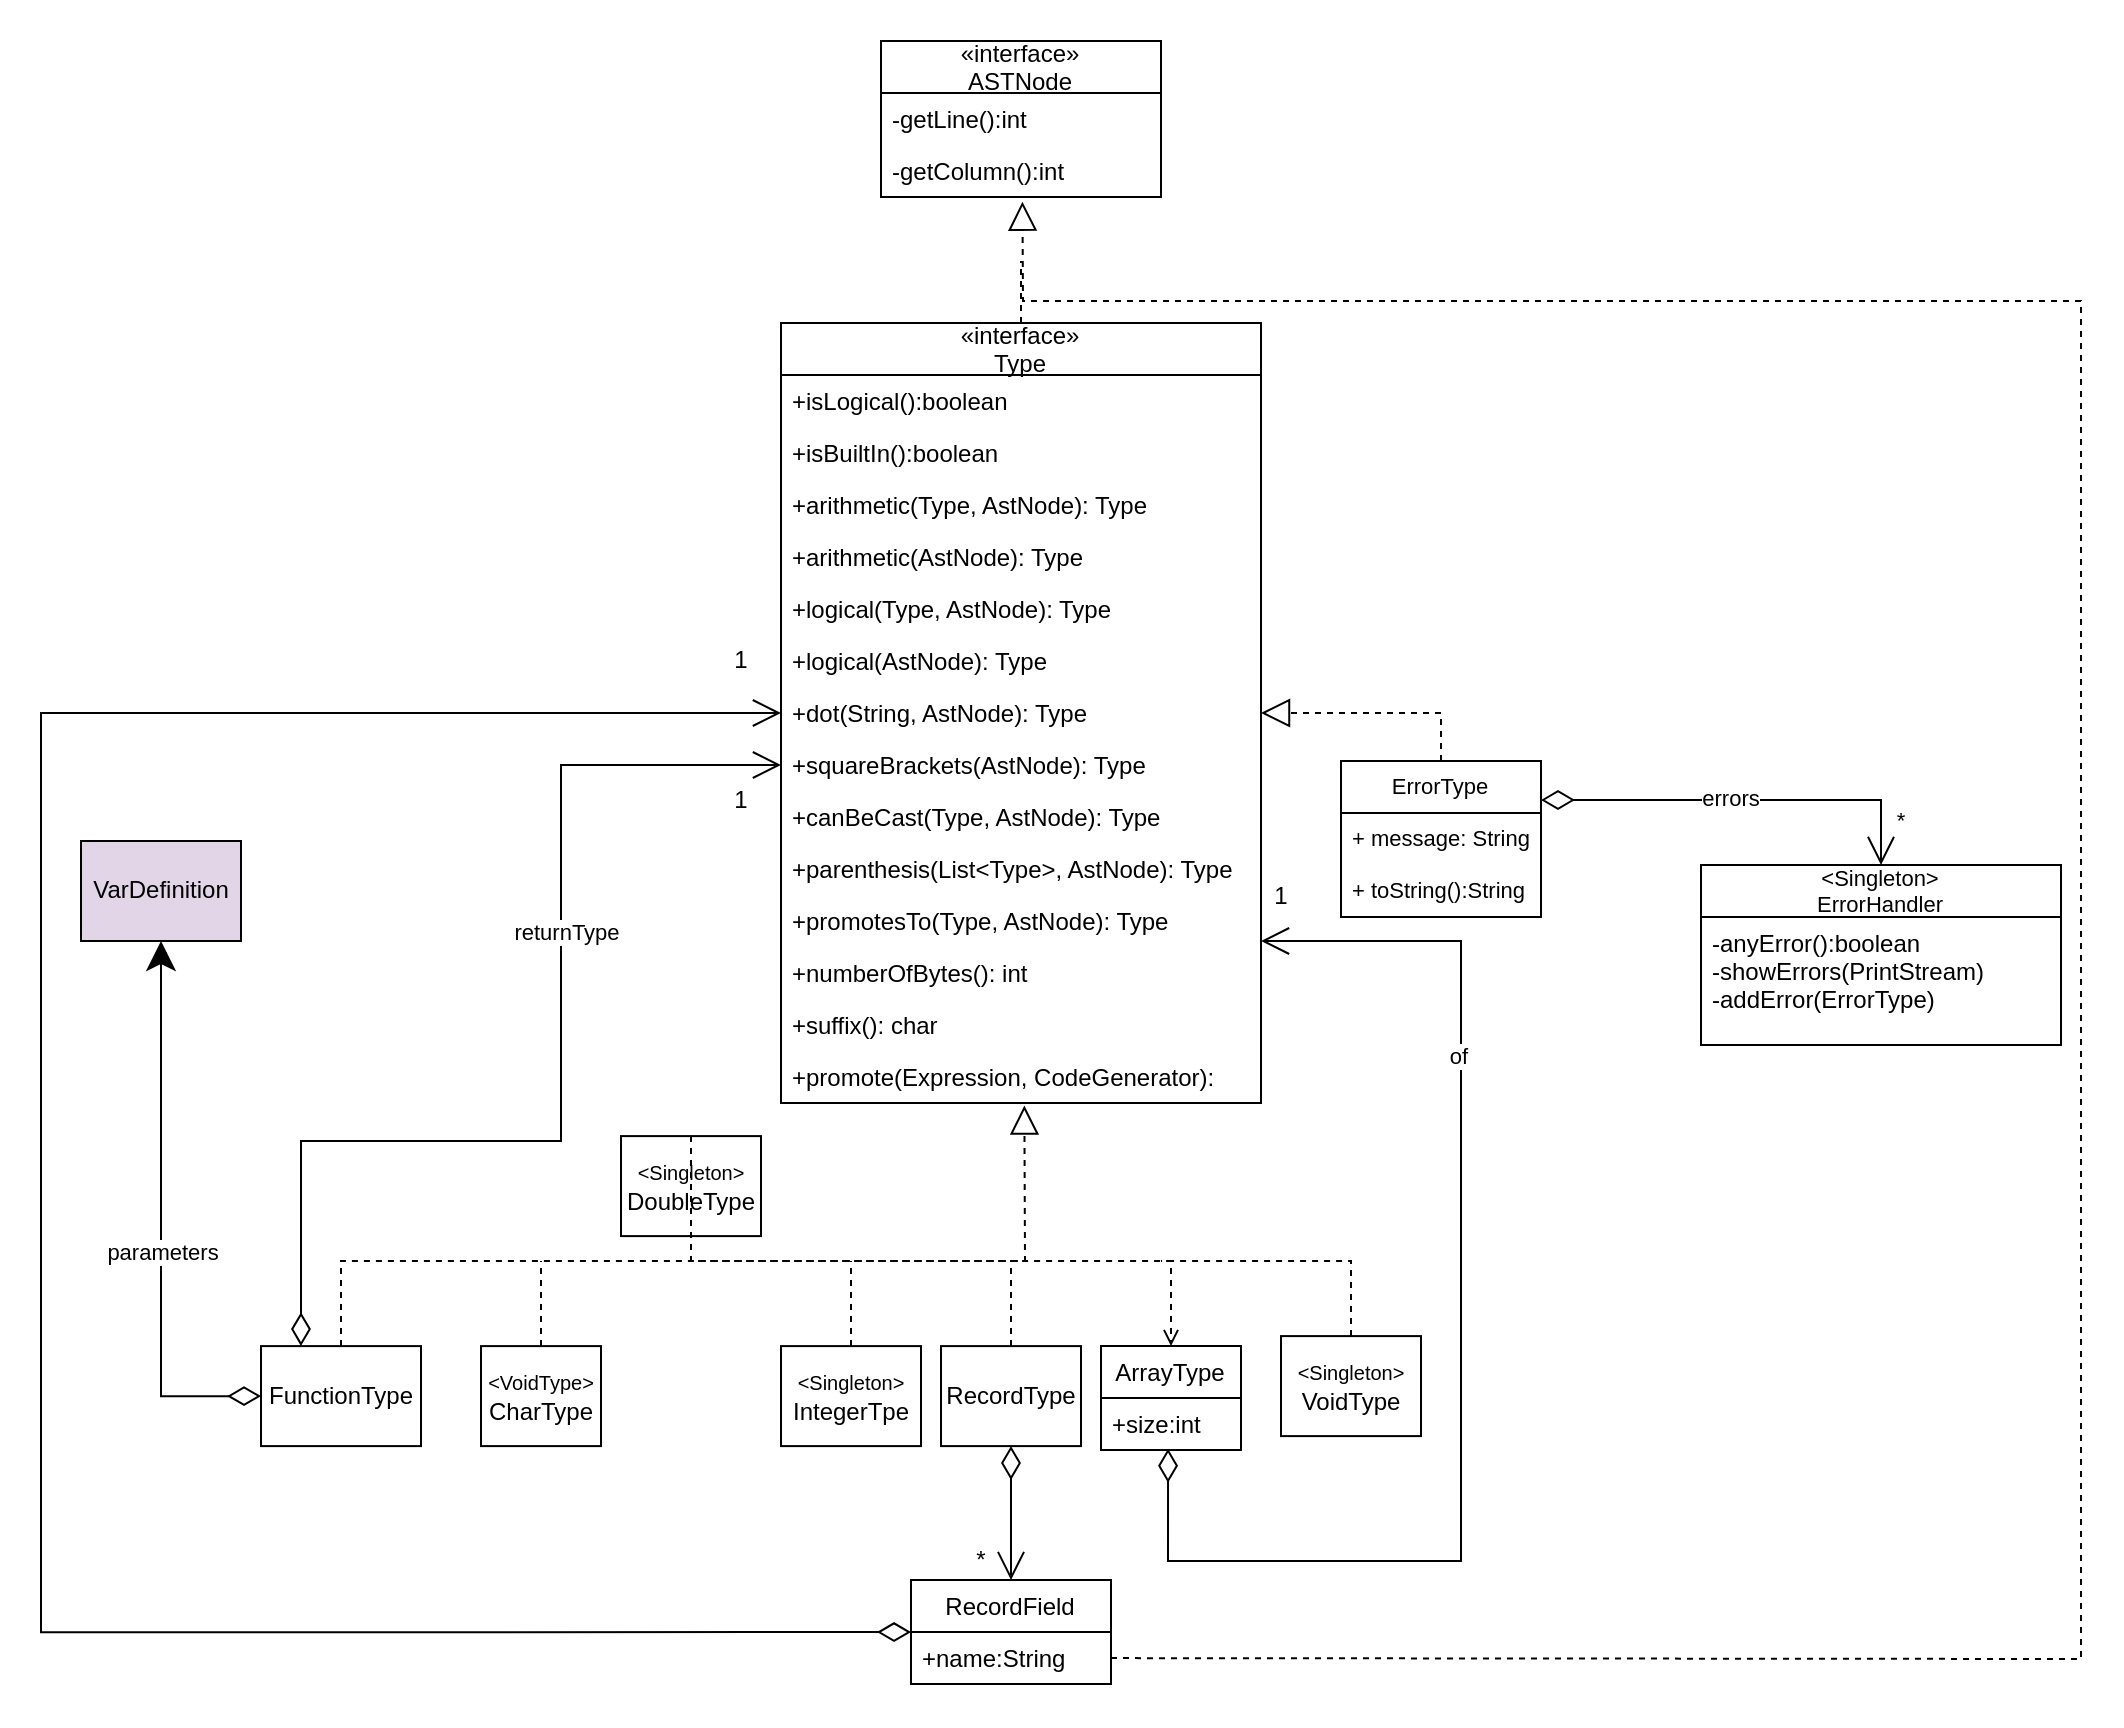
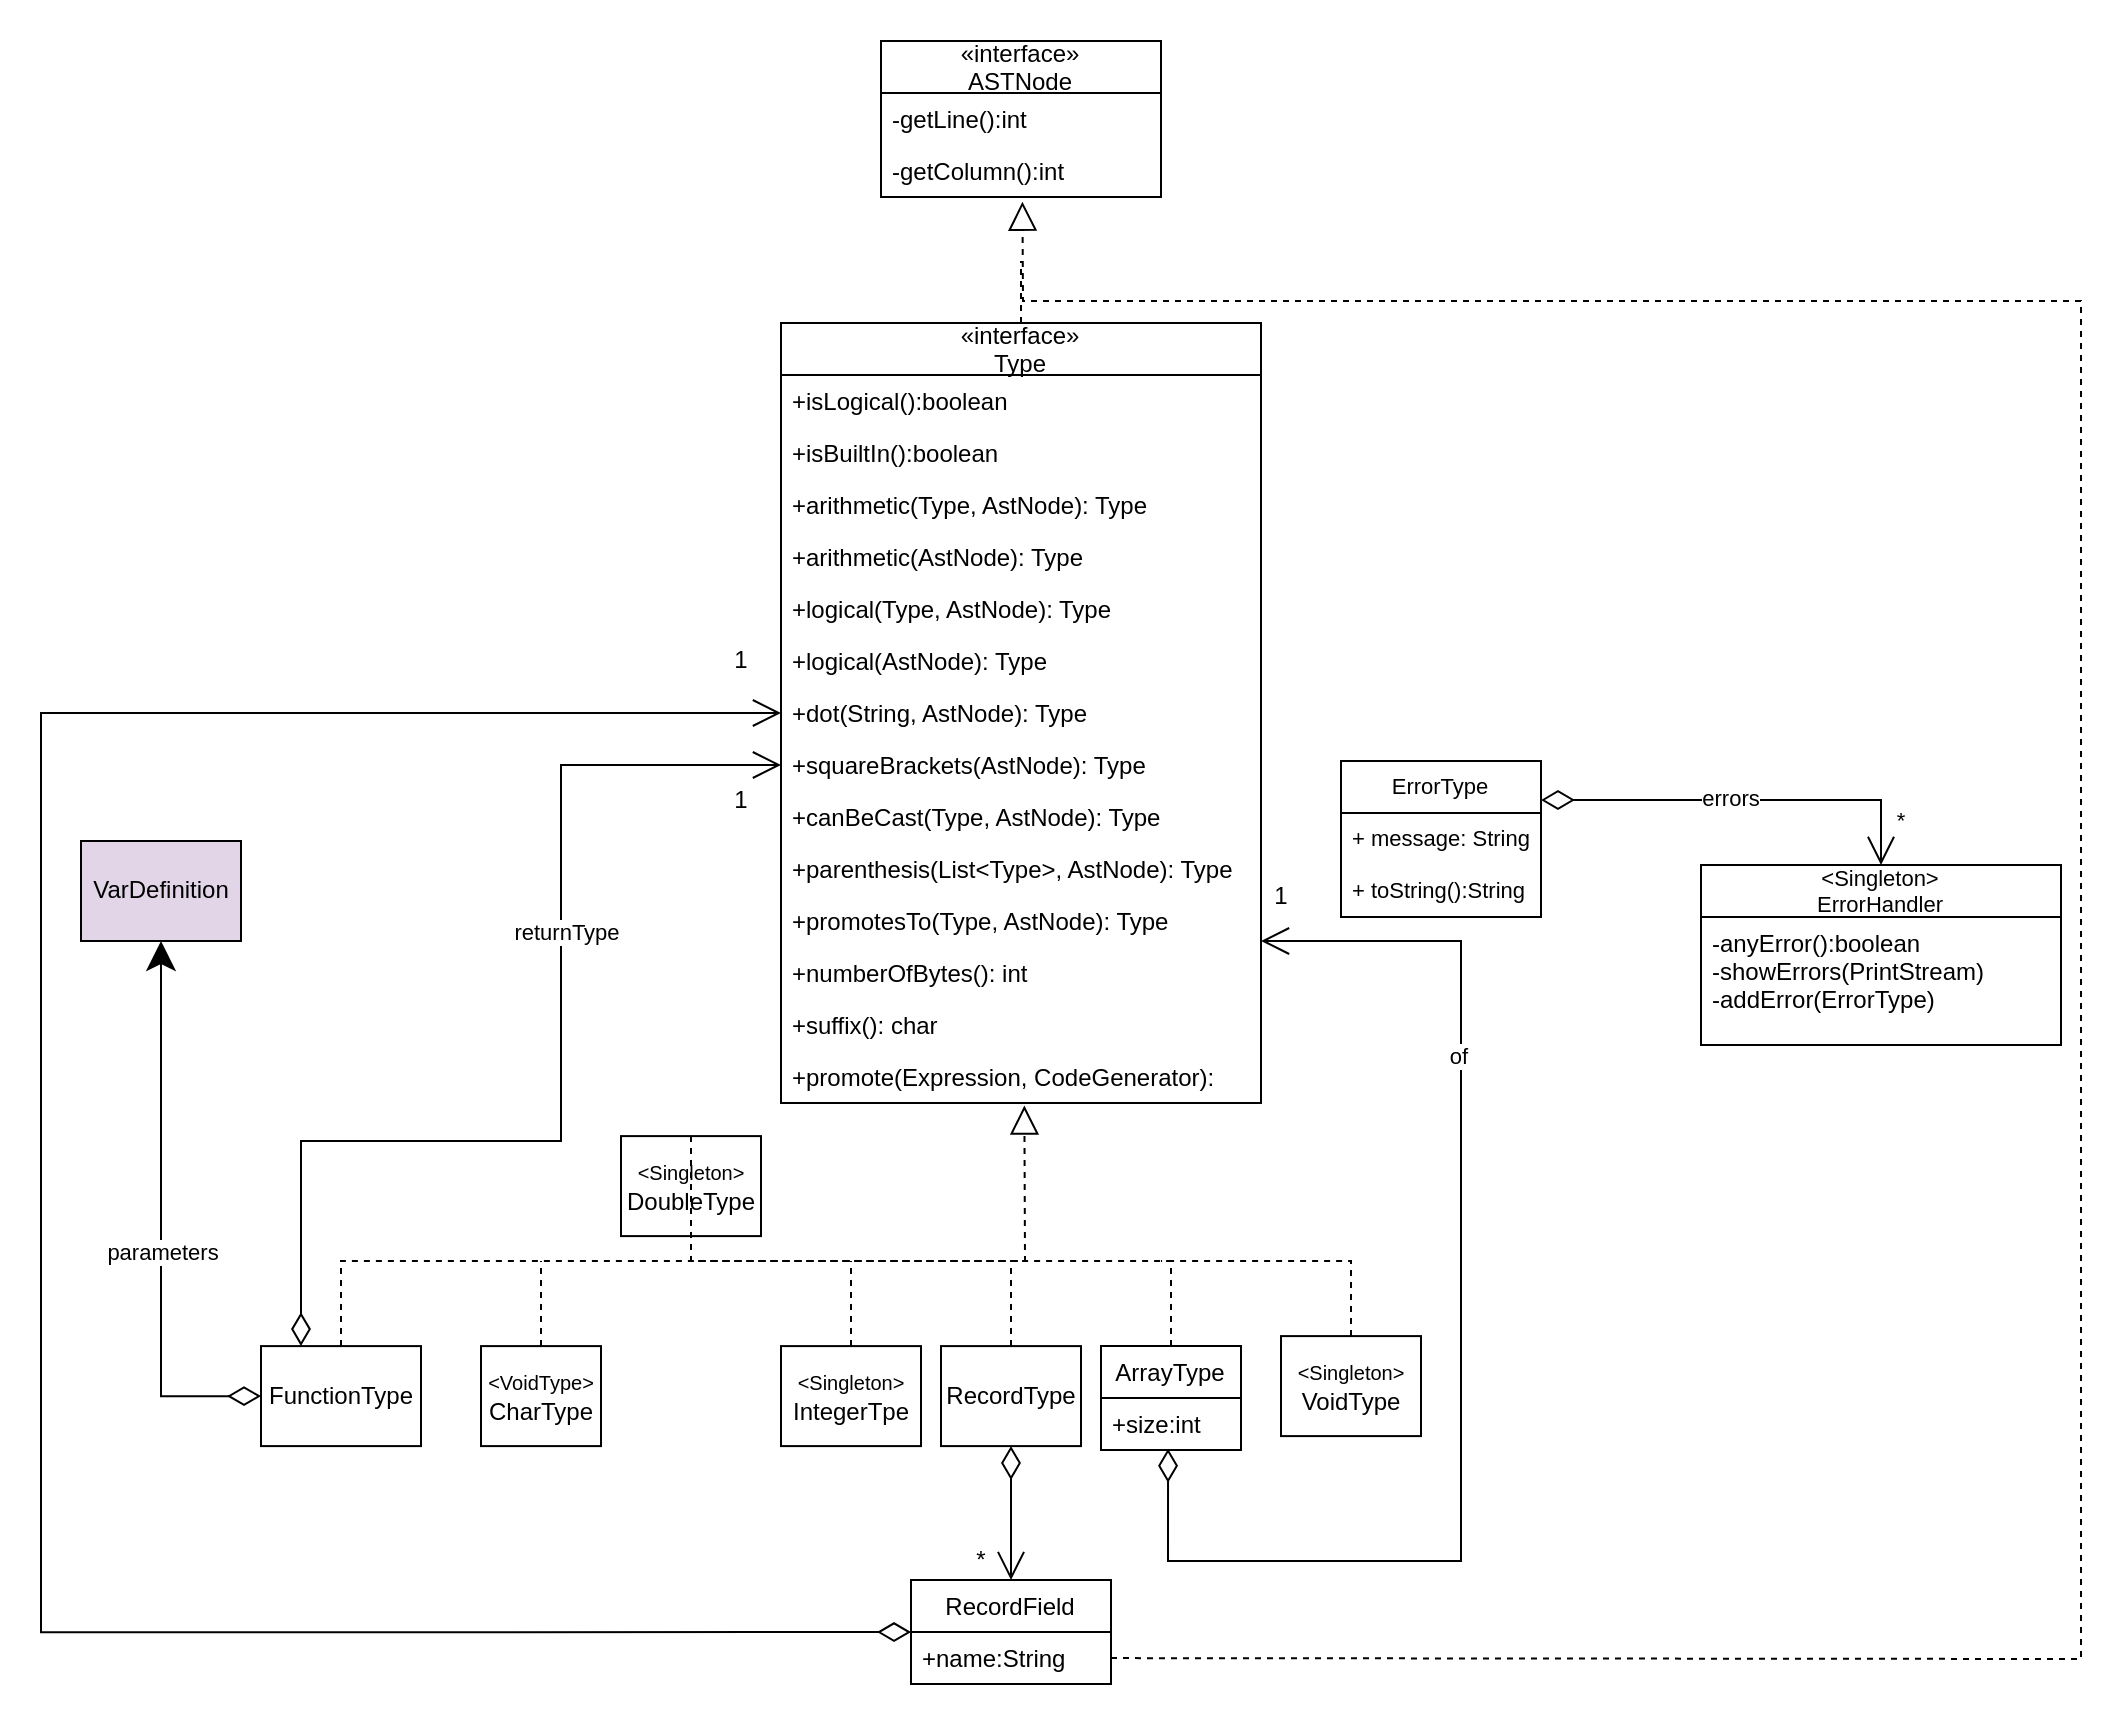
edge "ErrorType" -> "+dot(String, AstNode): Type": removed
edge "<Singleton> DoubleType" -> "ArrayType": arrowhead open -> none
